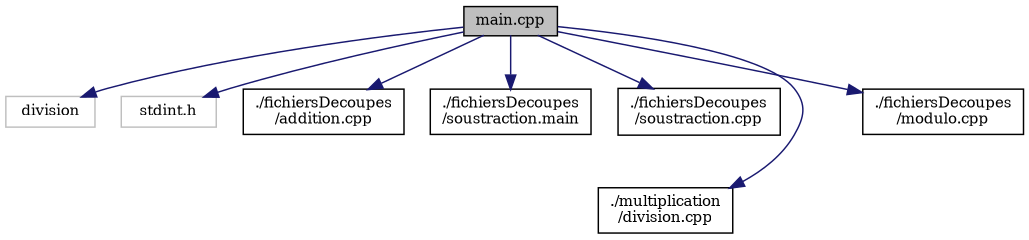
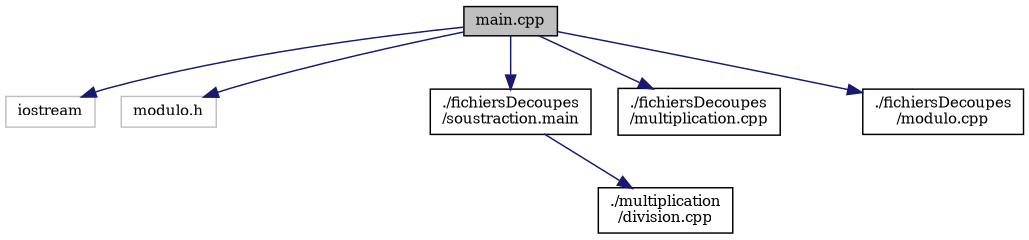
edge "main.cpp" -> "./multiplication /division.cpp": now "./fichiersDecoupes /soustraction.main" -> "./multiplication /division.cpp"
node "division": label "division" -> "iostream"
node "stdint.h": label "stdint.h" -> "modulo.h"
node "./fichiersDecoupes /addition.cpp": removed
node "./fichiersDecoupes /soustraction.cpp": label "./fichiersDecoupes /soustraction.cpp" -> "./fichiersDecoupes /multiplication.cpp"
